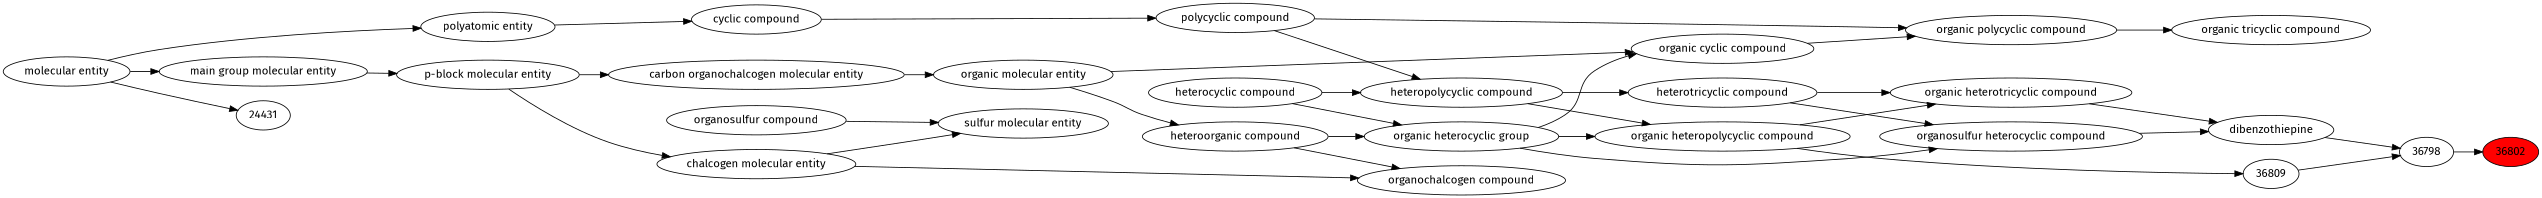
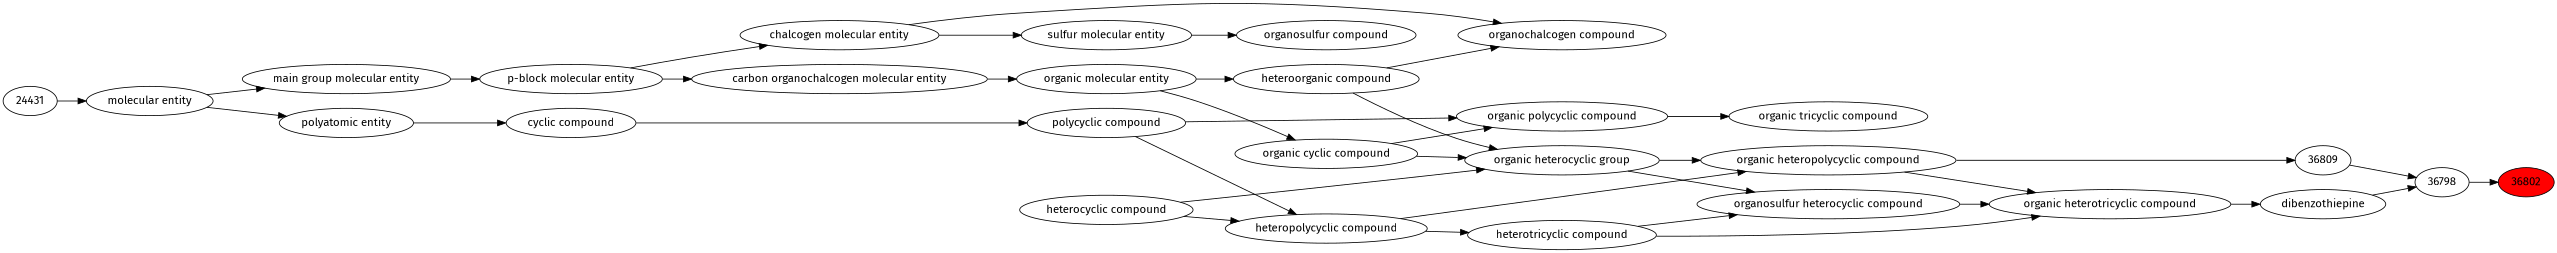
edge "organic heterocyclic group" -> "organic cyclic compound": reversed
edge "molecular entity" -> "24431": reversed
edge "organosulfur compound" -> "sulfur molecular entity": reversed
edge "organosulfur heterocyclic compound" -> "dibenzothiepine": now "organosulfur heterocyclic compound" -> "organic heterotricyclic compound"
